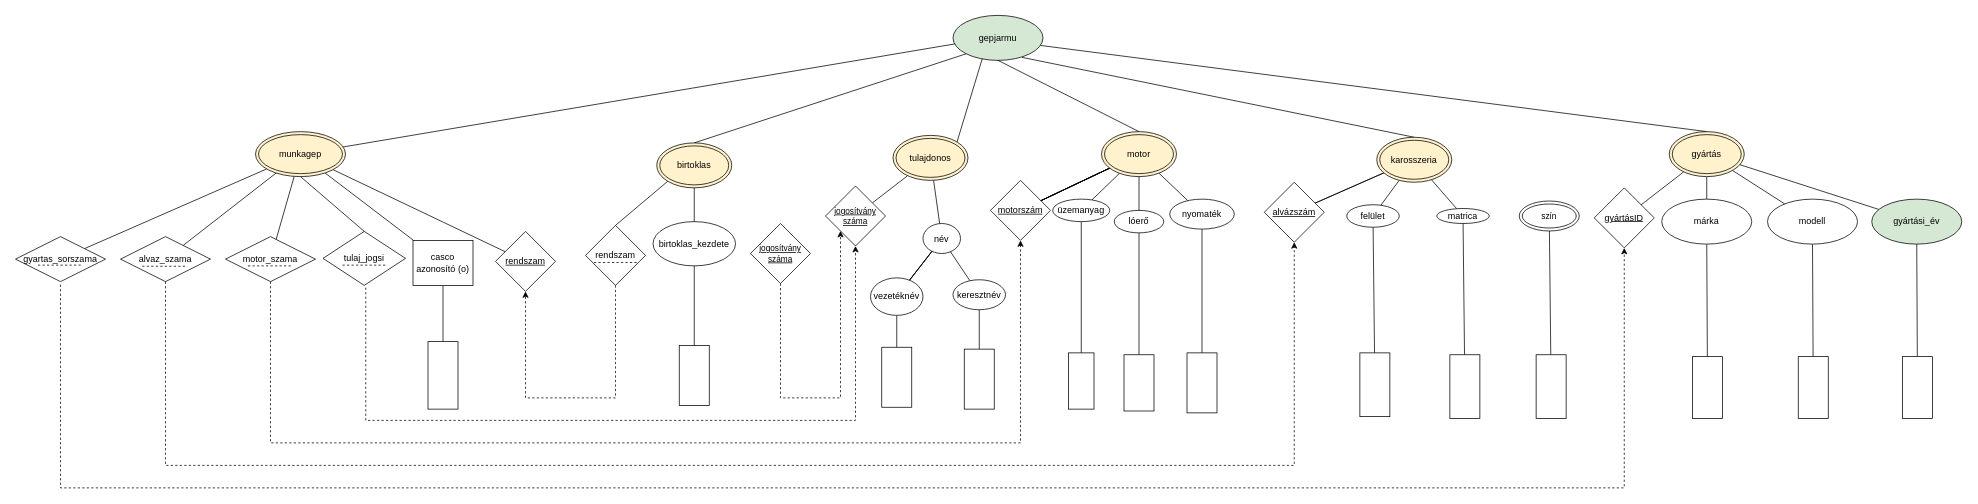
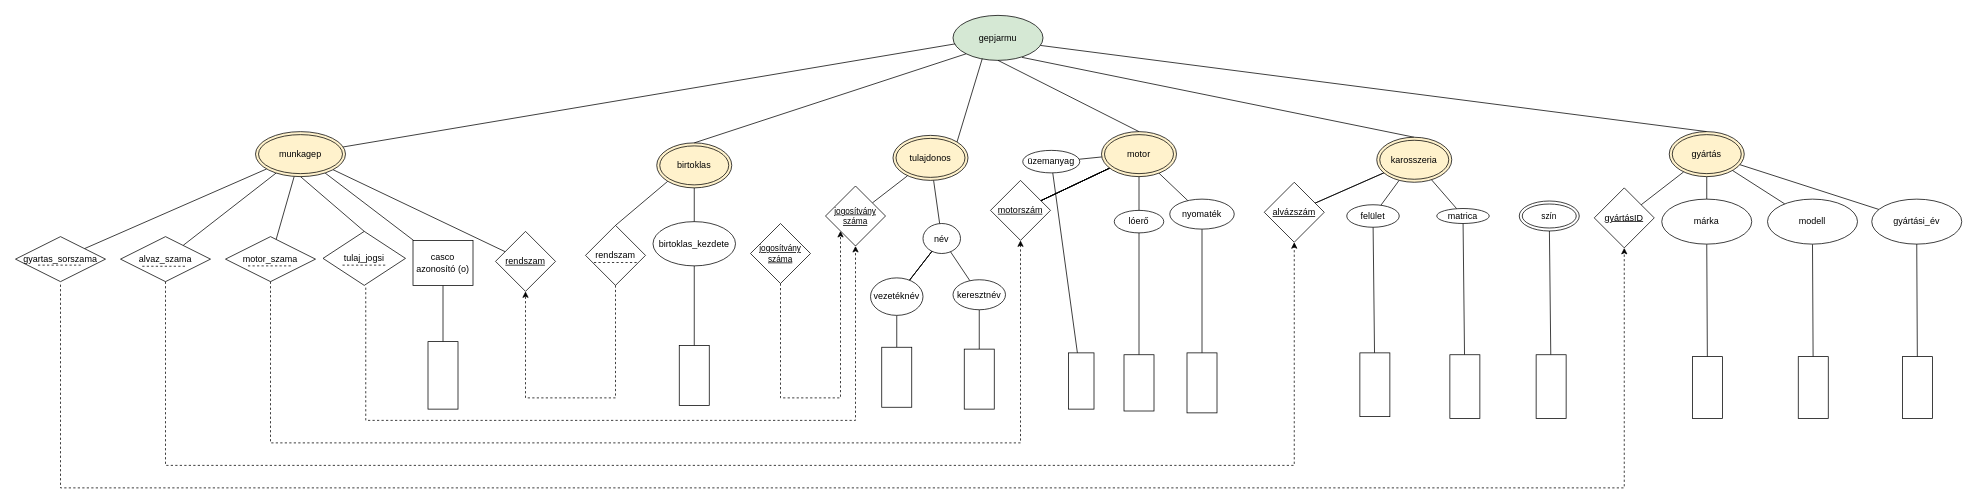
node "üzemanyag": moved (1081, 210) -> (1051, 162)
node "gyártási_év": fillcolor #d5e8d4 -> #ffffff
